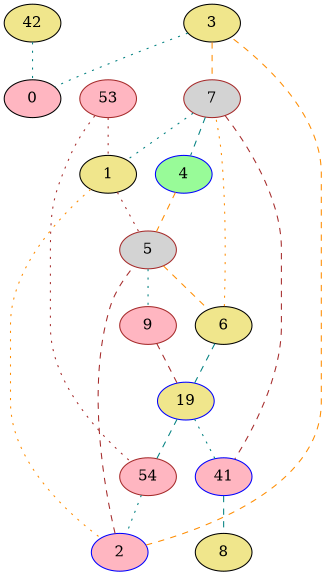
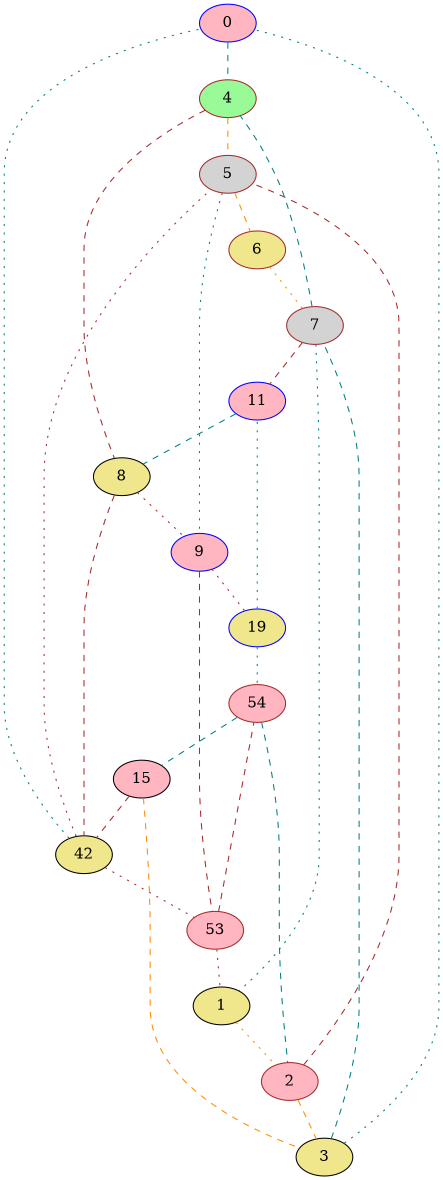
edge "3" -- "7": color darkorange -> teal
edge "0" -- "4": added
node "0": color black -> blue
node "4": color blue -> brown
edge "1" -- "5": now "42" -- "5"
edge "4" -- "8": added
edge "53" -- "54": style dotted -> dashed
node "9": color brown -> blue
node "6": color black -> brown
edge "9" -- "19": style dashed -> dotted
edge "6" -- "19": removed
edge "19" -- "54": style dashed -> dotted
node "41": label "41" -> "11"
edge "54" -- "2": style dotted -> dashed
edge "8" -- "9": added
node "2": color blue -> brown
edge "8" -- "42": added
edge "9" -- "53": added
node "15": added
edge "42" -- "53": added
